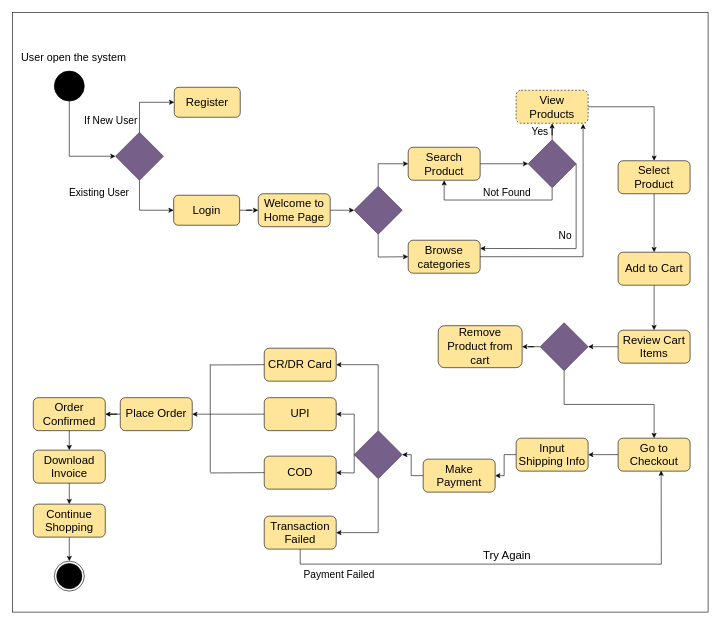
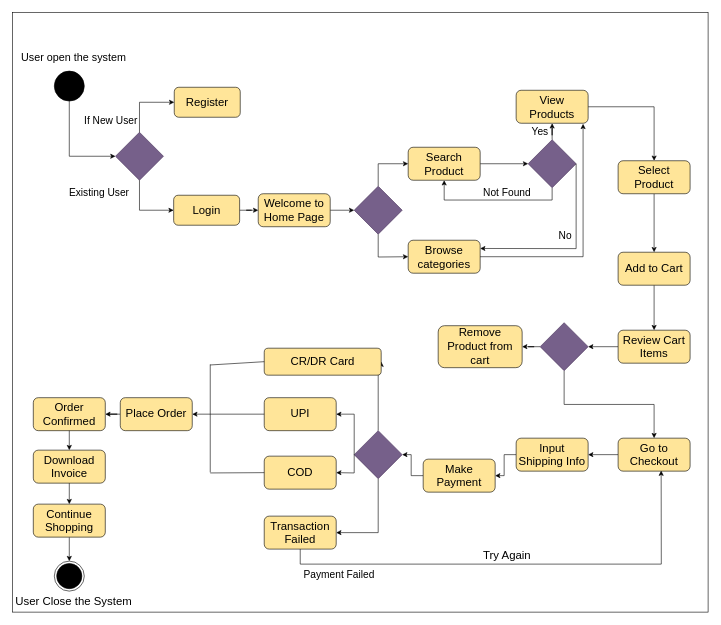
node "View Products": style dashed -> solid
node "CR/DR Card": size 72x33 -> 117x27
node "User Close the System": added
